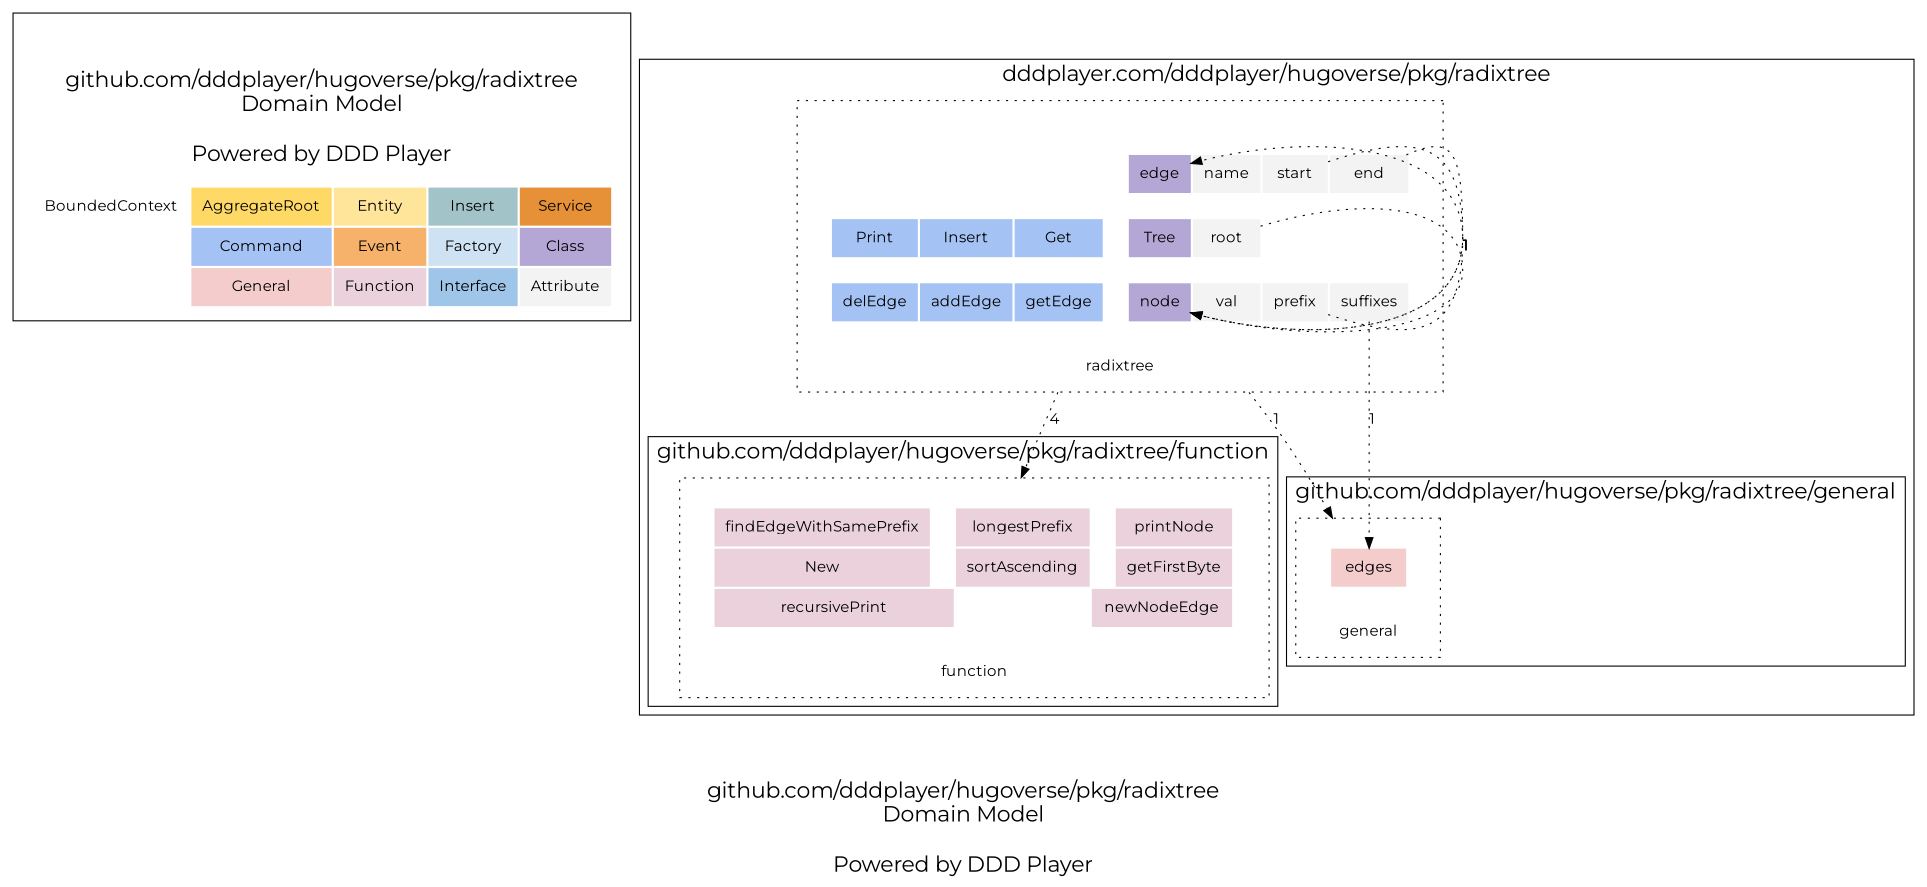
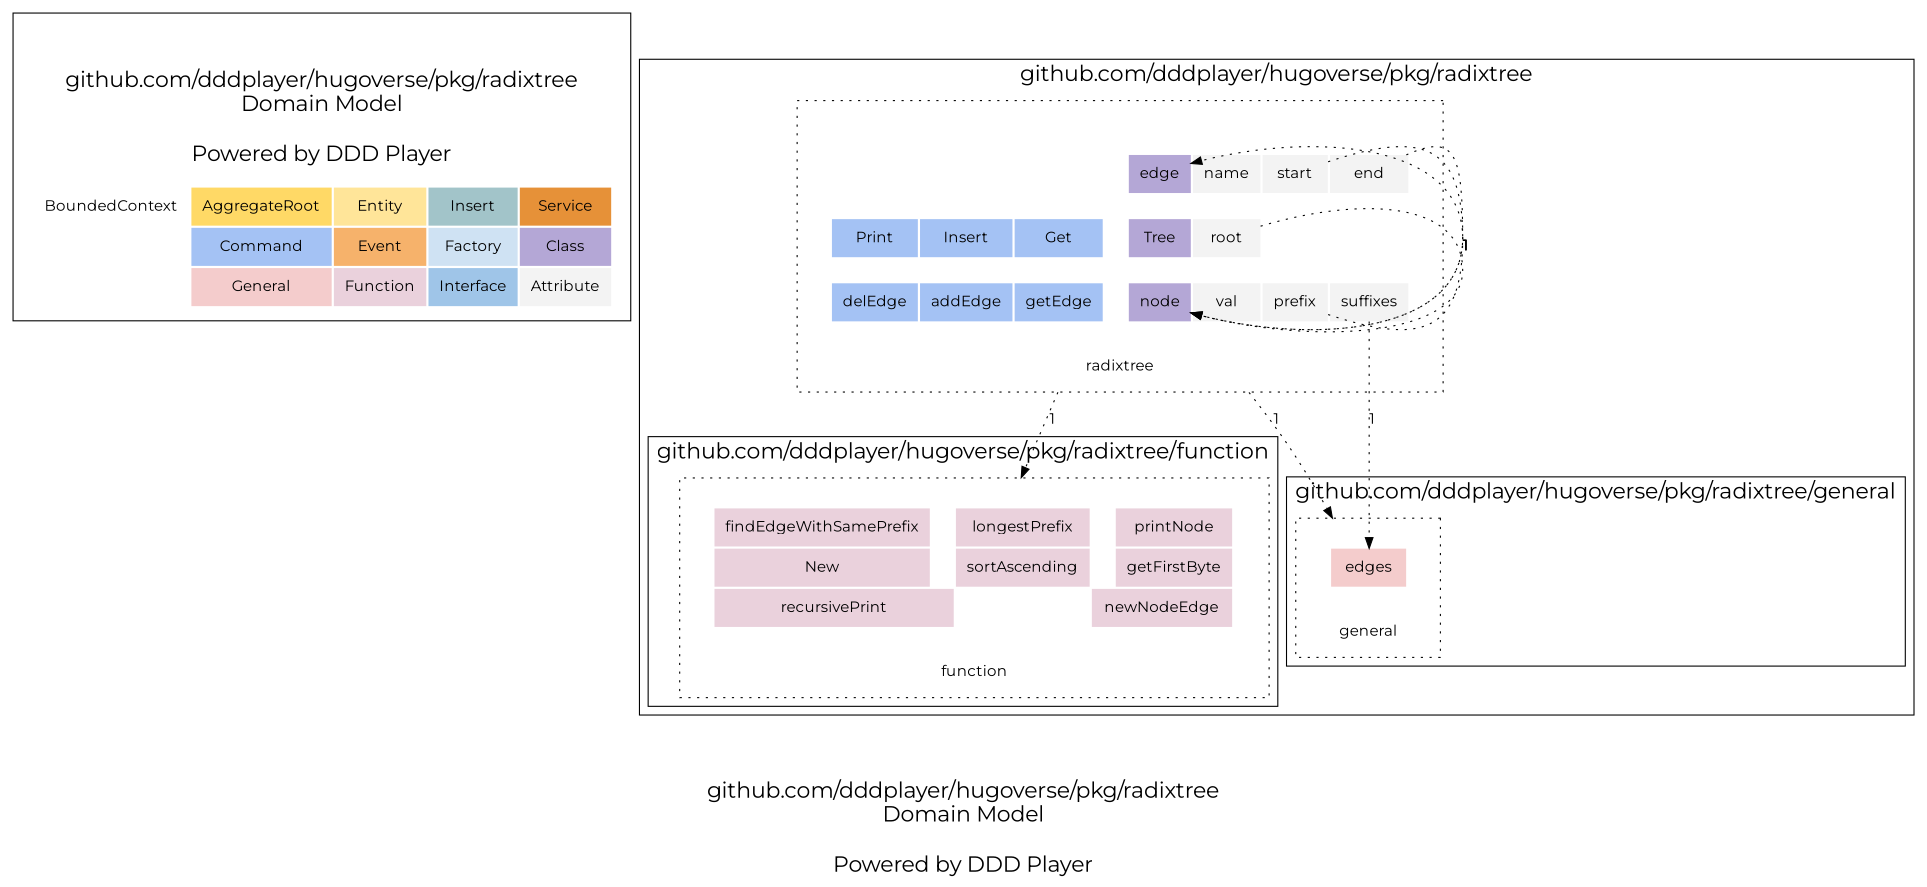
cluster "dddplayer.com/dddplayer/hugoverse/pkg/radixtree": label "dddplayer.com/dddplayer/hugoverse/pkg/radixtree" -> "github.com/dddplayer/hugoverse/pkg/radixtree"
edge "edge" -> "findEdgeWithSamePrefix": label "4" -> "1"
